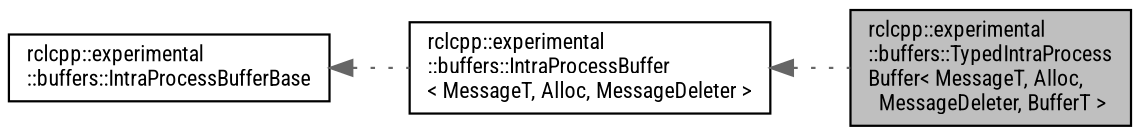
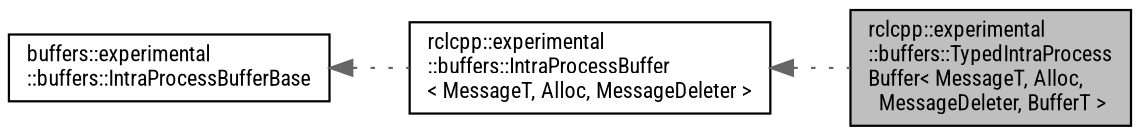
node "rclcpp::experimental ::buffers::IntraProcessBufferBase": label "rclcpp::experimental ::buffers::IntraProcessBufferBase" -> "buffers::experimental ::buffers::IntraProcessBufferBase"
